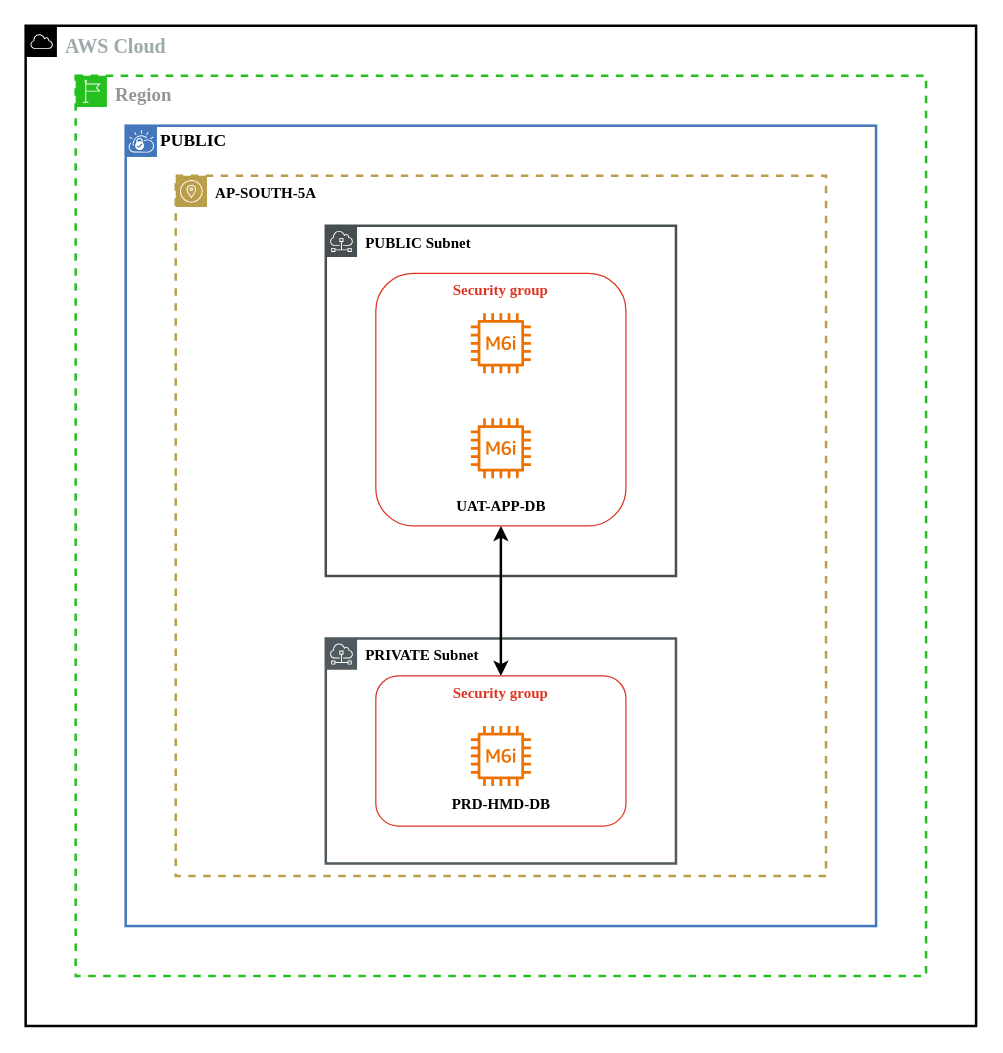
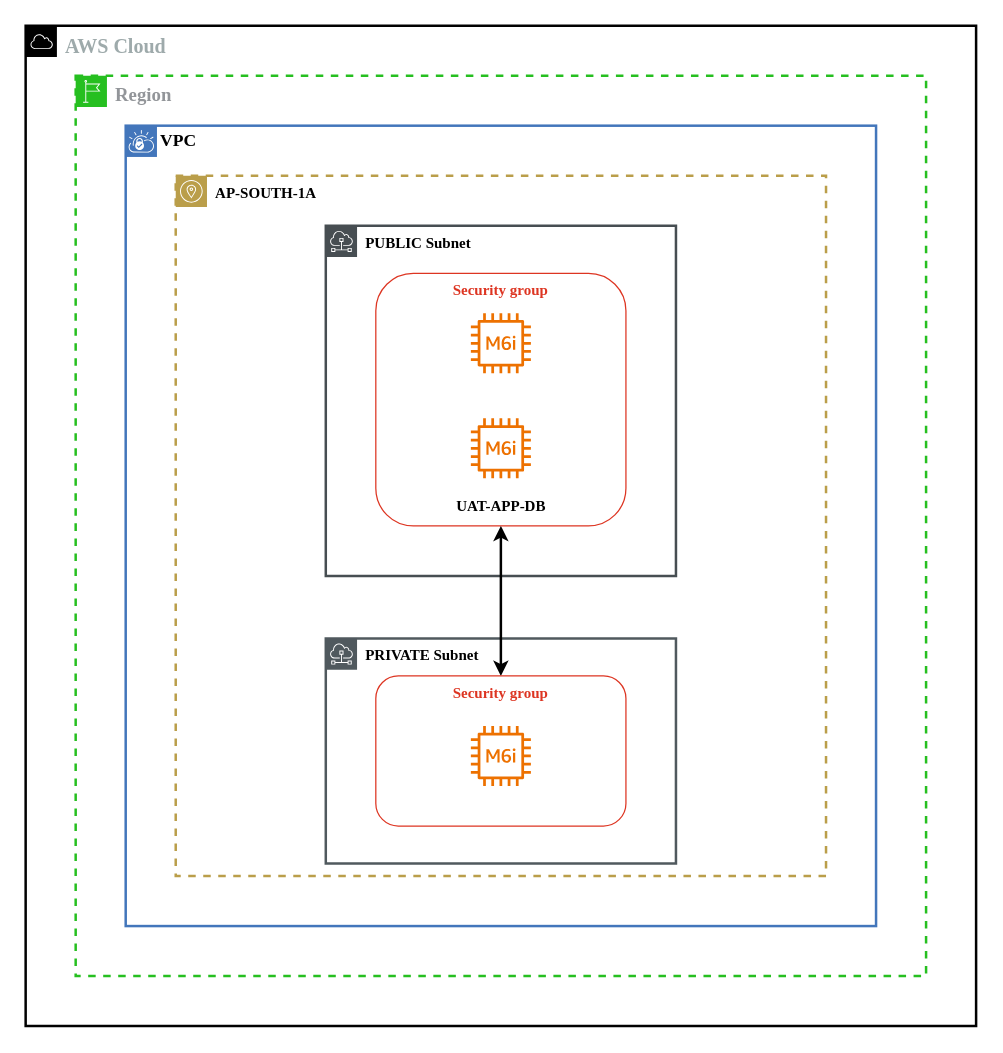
node "PUBLIC": label "PUBLIC" -> "VPC"
node "AP-SOUTH-5A": label "AP-SOUTH-5A" -> "AP-SOUTH-1A"
node "PRD-HMD-DB": removed
